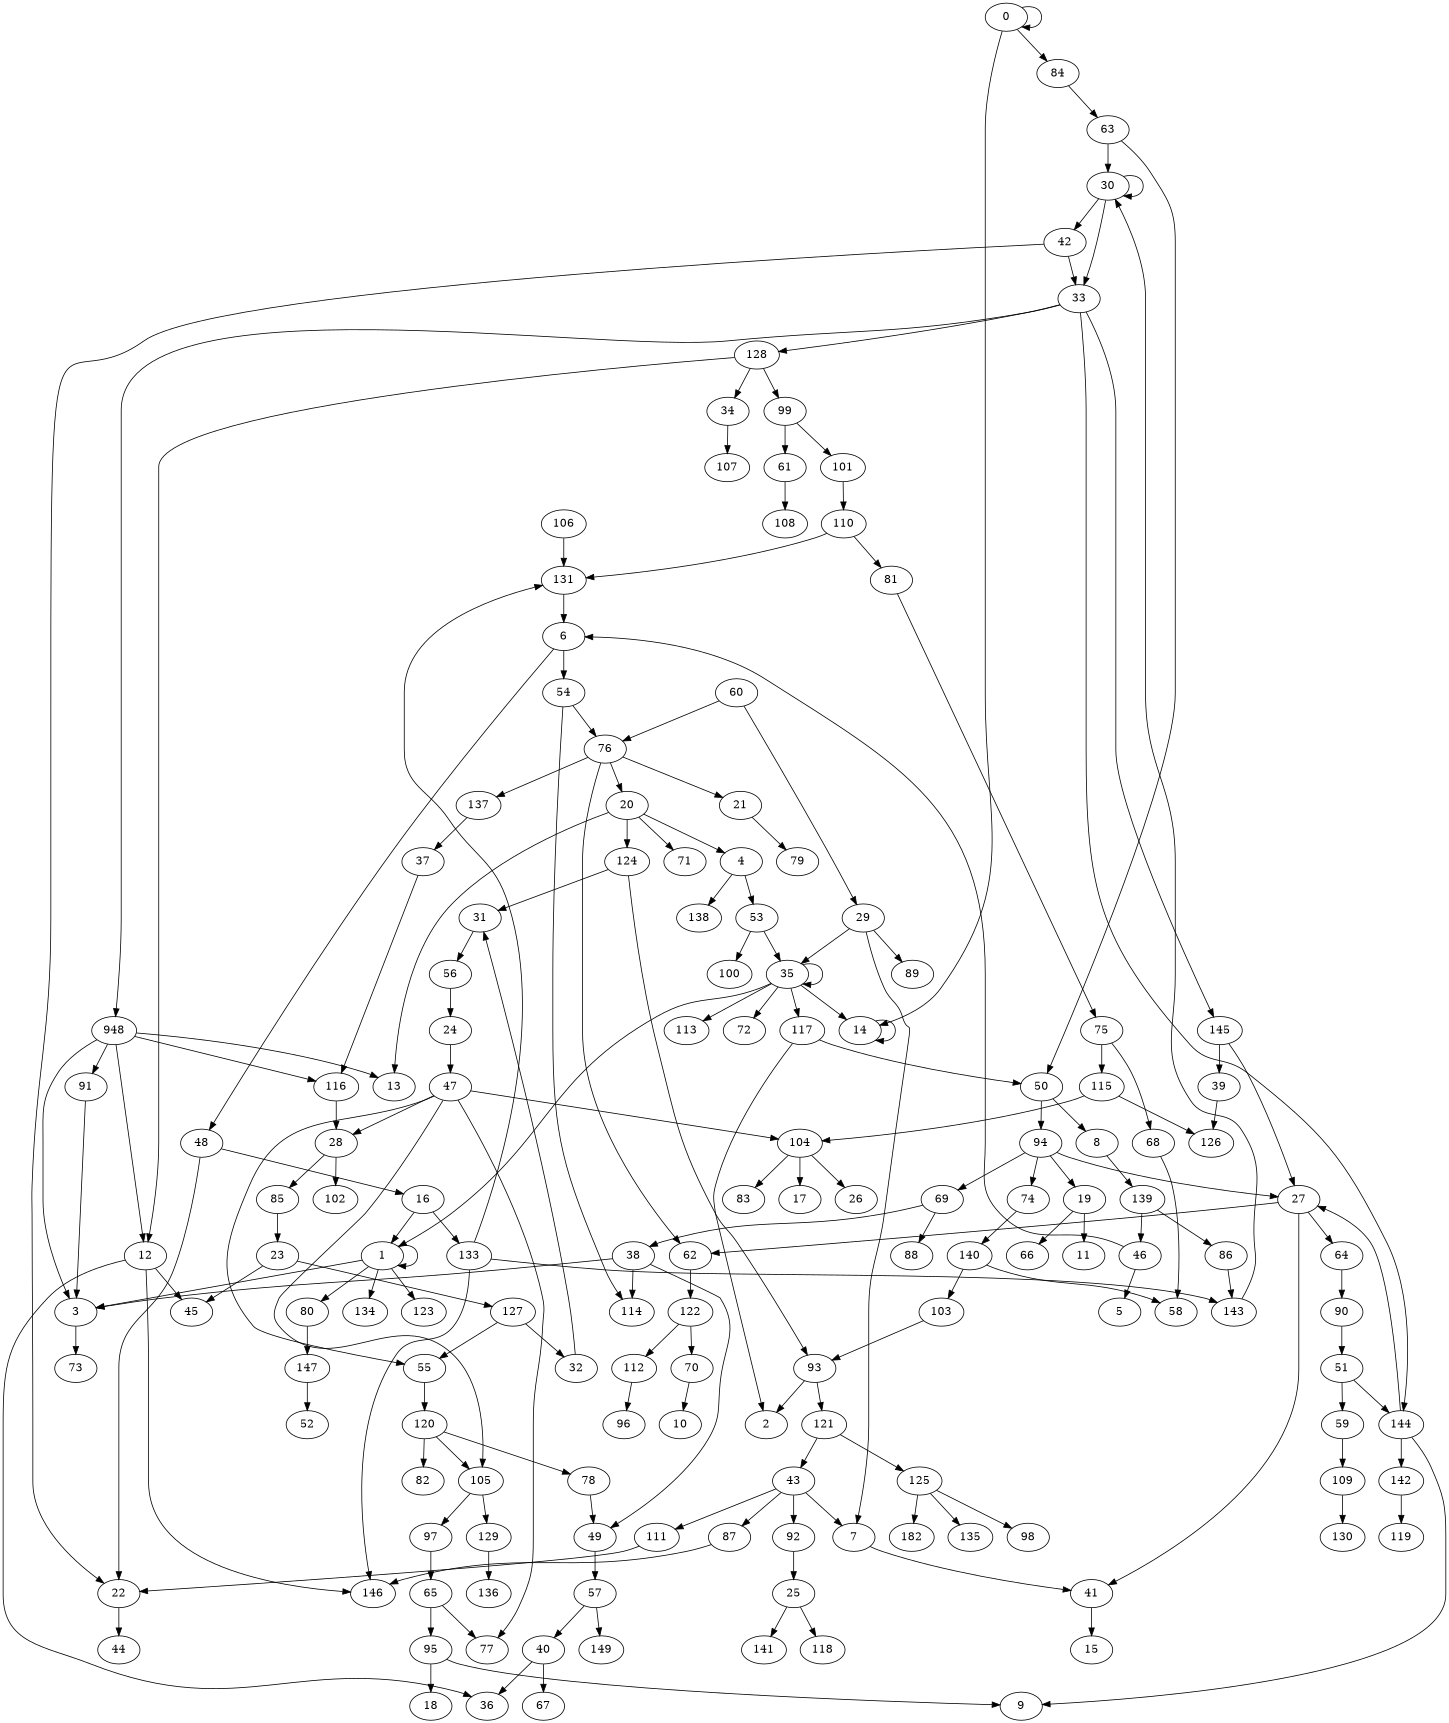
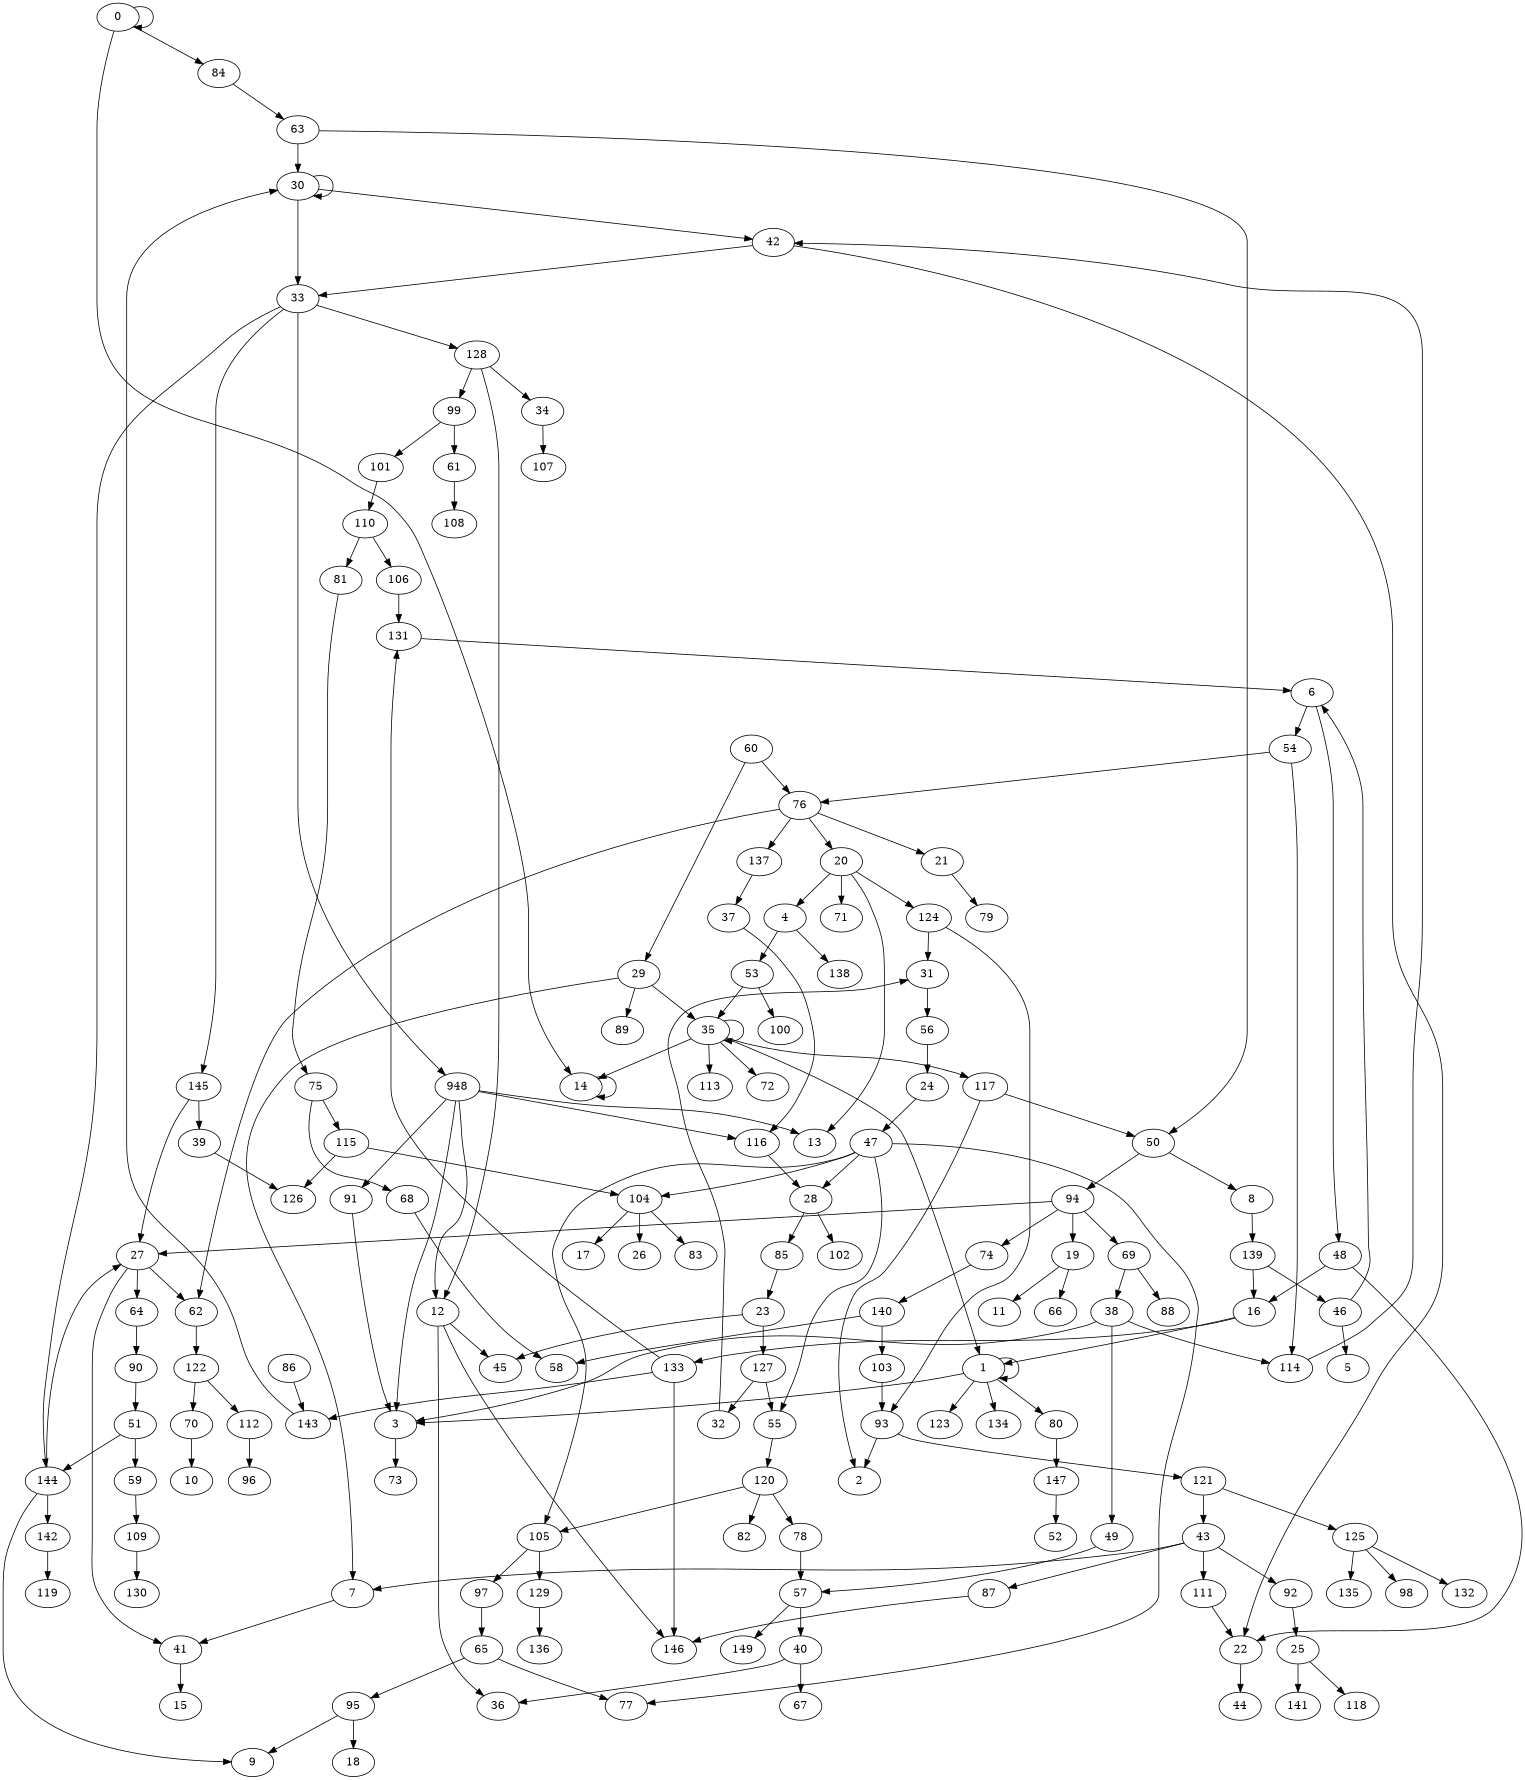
edge "114" -> "42": added
edge "110" -> "131": now "110" -> "106"
edge "139" -> "86": now "139" -> "16"
edge "78" -> "49": now "78" -> "57"
node "182": label "182" -> "132"
